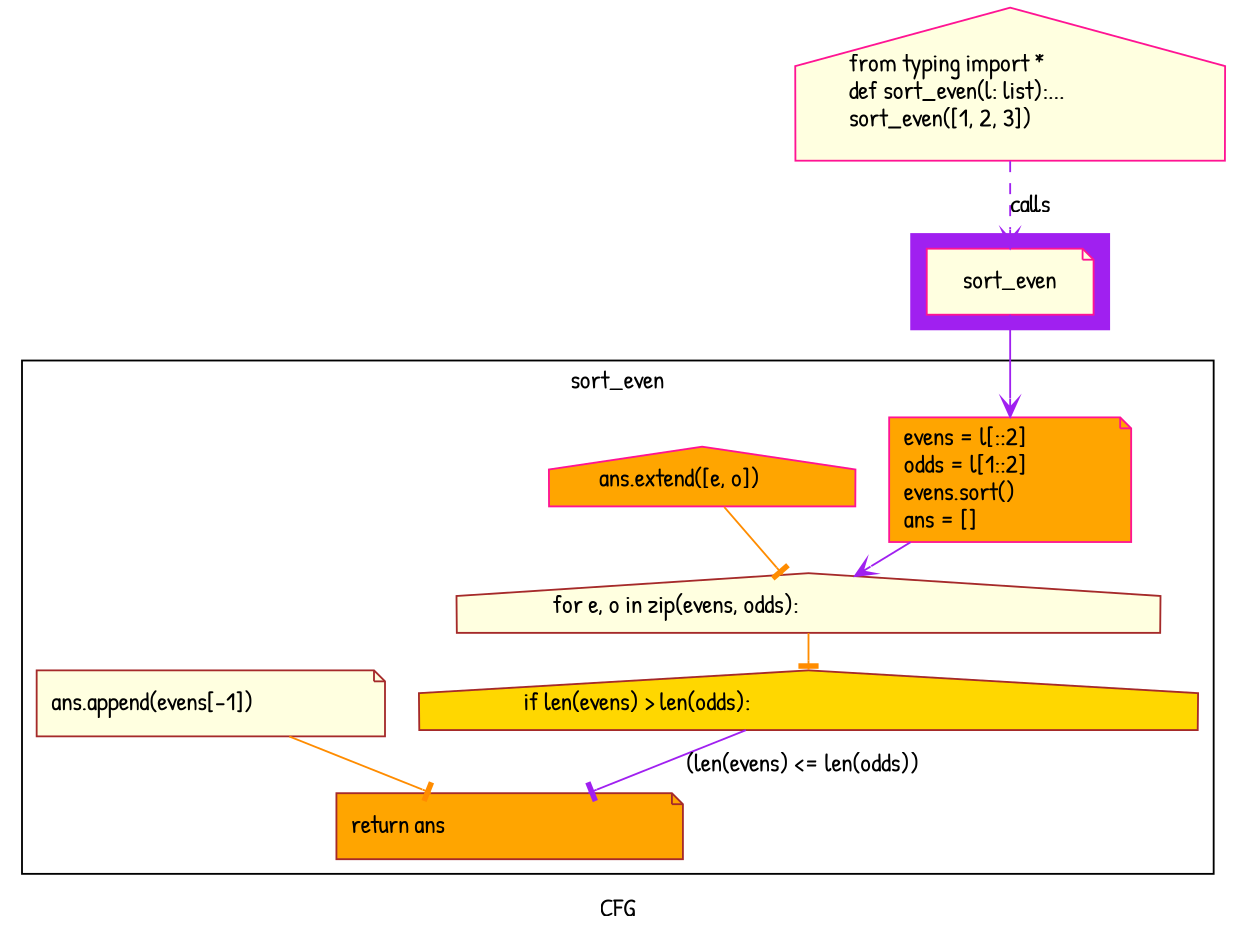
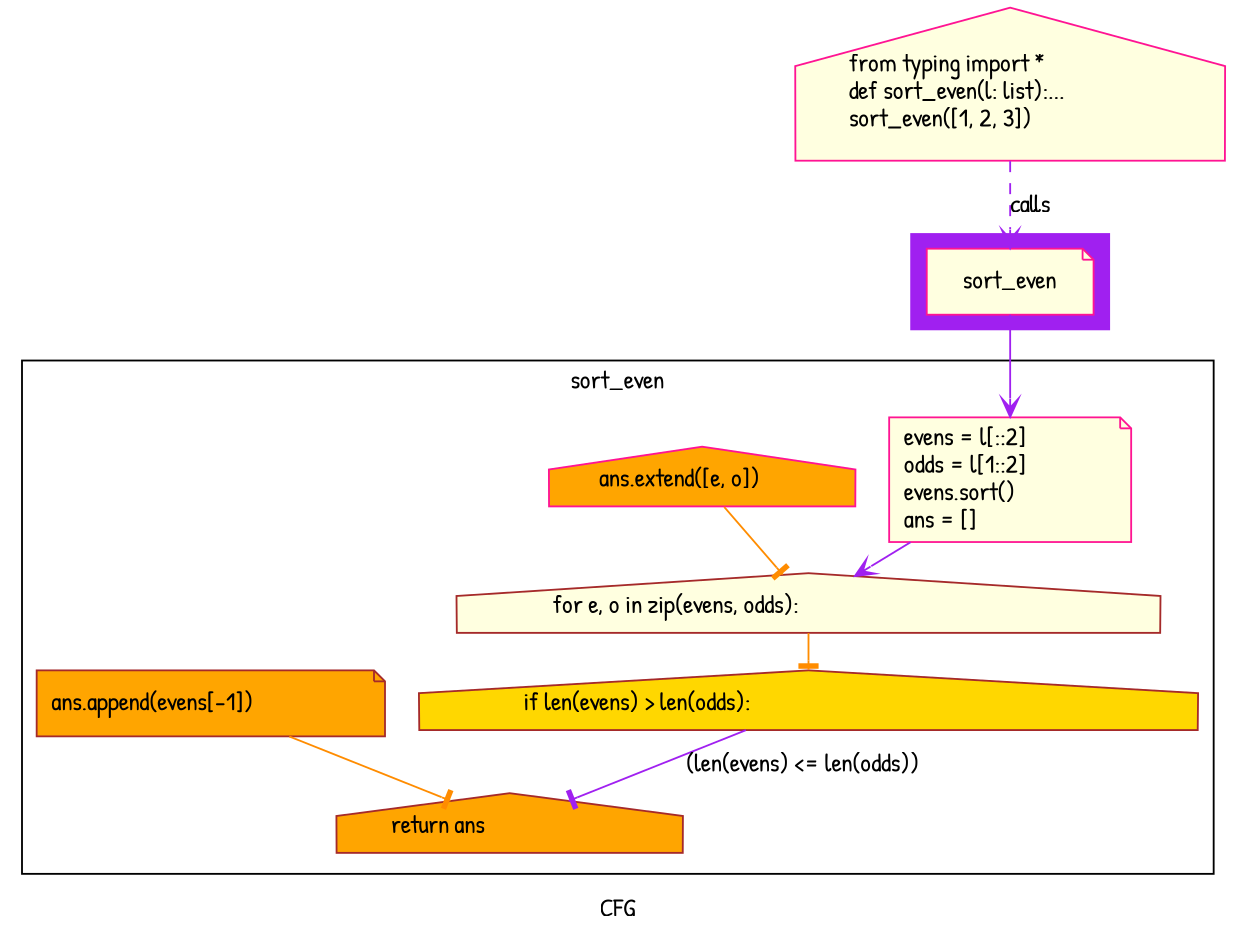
node "evens = l[::2] odds = l[1::2] evens.sort() ans = []": fillcolor orange -> lightyellow
node "ans.append(evens[-1])": fillcolor lightyellow -> orange
node "return ans": shape note -> house
